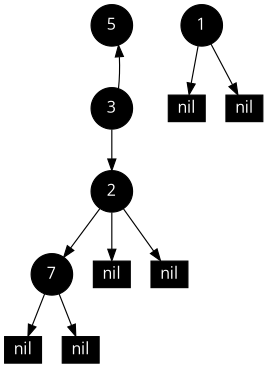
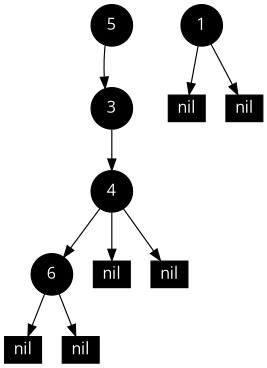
edge "3" -> "5": reversed
node "2": label "2" -> "4"
node "7": label "7" -> "6"
